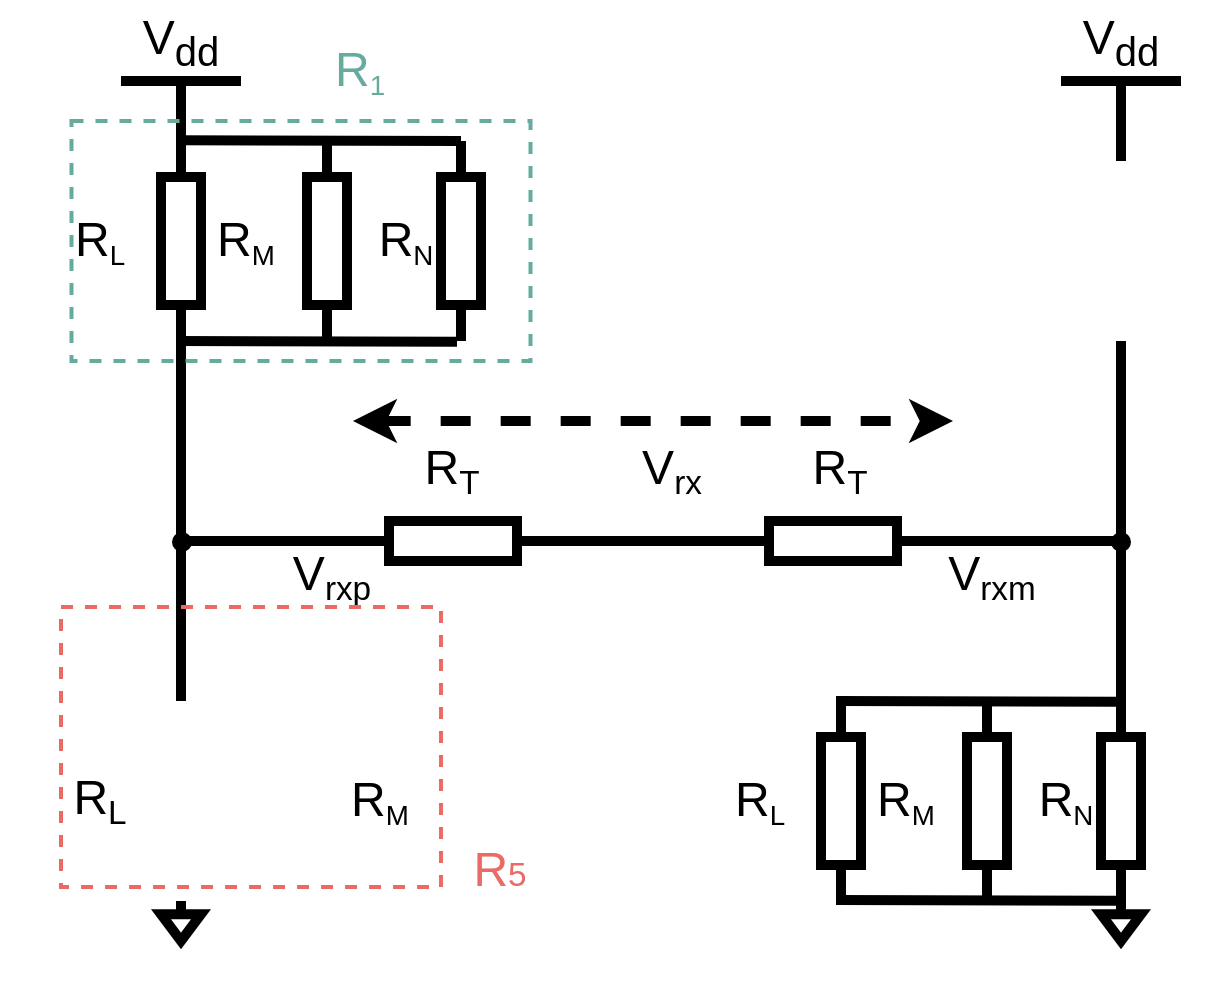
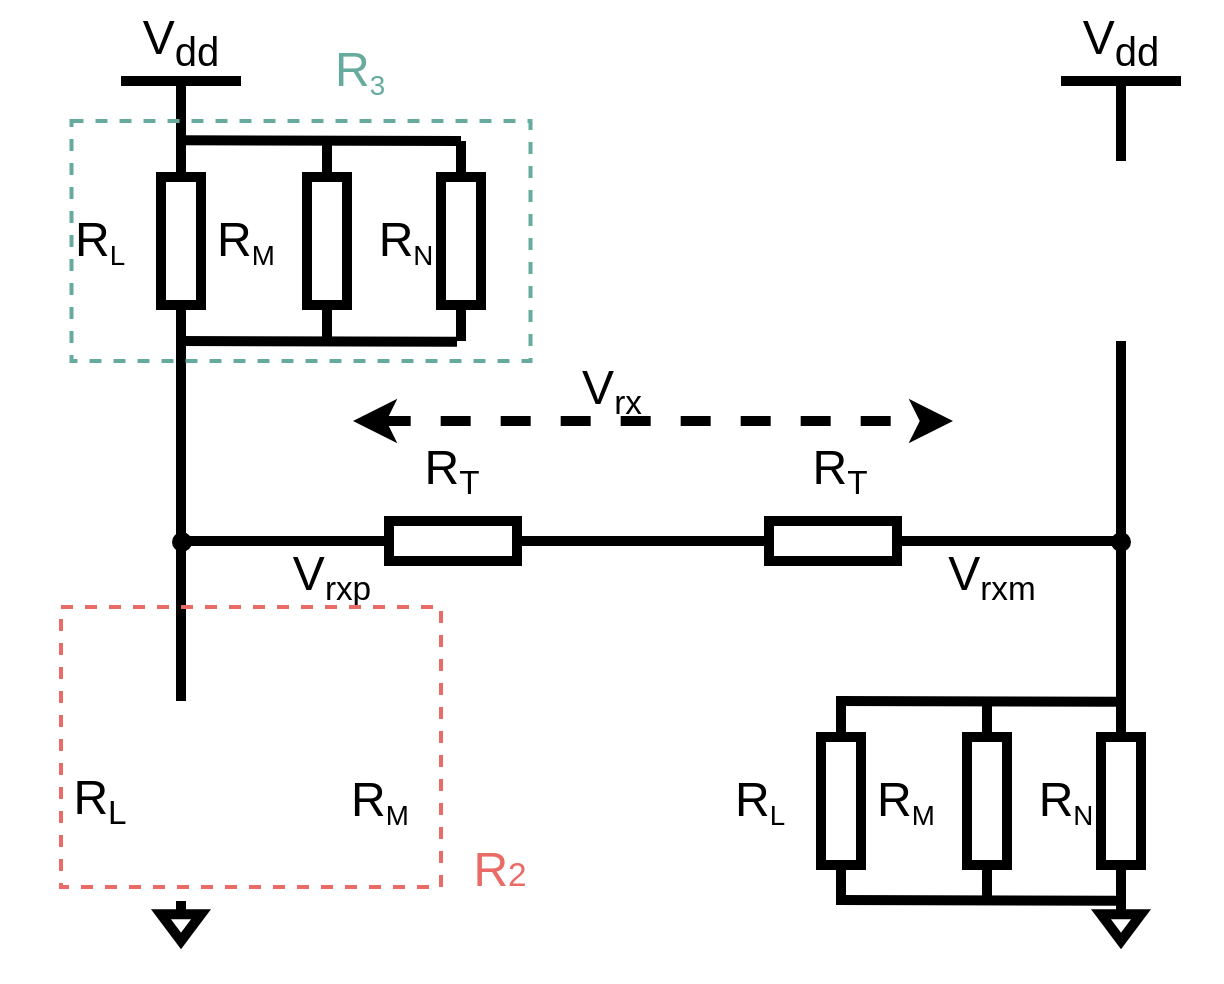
node "R1": label "R1" -> "R3"
node "Vrx": moved (673, 471) -> (613, 391)
node "R5": label "R5" -> "R2"
